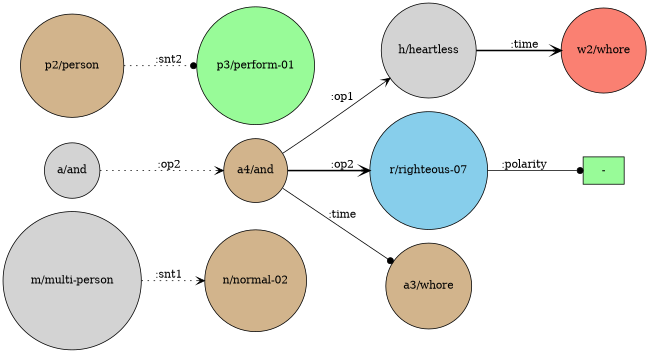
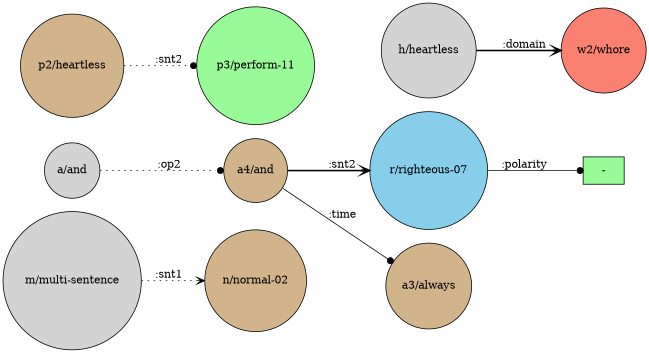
edge "h/heartless" -> "w2/whore": label ":time" -> ":domain"
node "p2/person": label "p2/person" -> "p2/heartless"
node "p3/perform-01": label "p3/perform-01" -> "p3/perform-11"
edge "a4/and" -> "h/heartless": removed, label ":op1"
edge "a4/and" -> "r/righteous-07": label ":op2" -> ":snt2"
edge "a/and" -> "a4/and": arrowhead vee -> dot
node "m/multi-person": label "m/multi-person" -> "m/multi-sentence"
node "a3/whore": label "a3/whore" -> "a3/always"
